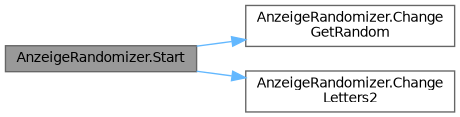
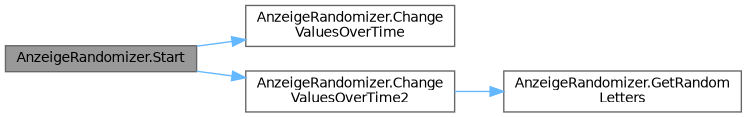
node "AnzeigeRandomizer.Change GetRandom": label "AnzeigeRandomizer.Change GetRandom" -> "AnzeigeRandomizer.Change ValuesOverTime"
node "AnzeigeRandomizer.Change Letters2": label "AnzeigeRandomizer.Change Letters2" -> "AnzeigeRandomizer.Change ValuesOverTime2"
node "AnzeigeRandomizer.GetRandom Letters": added
